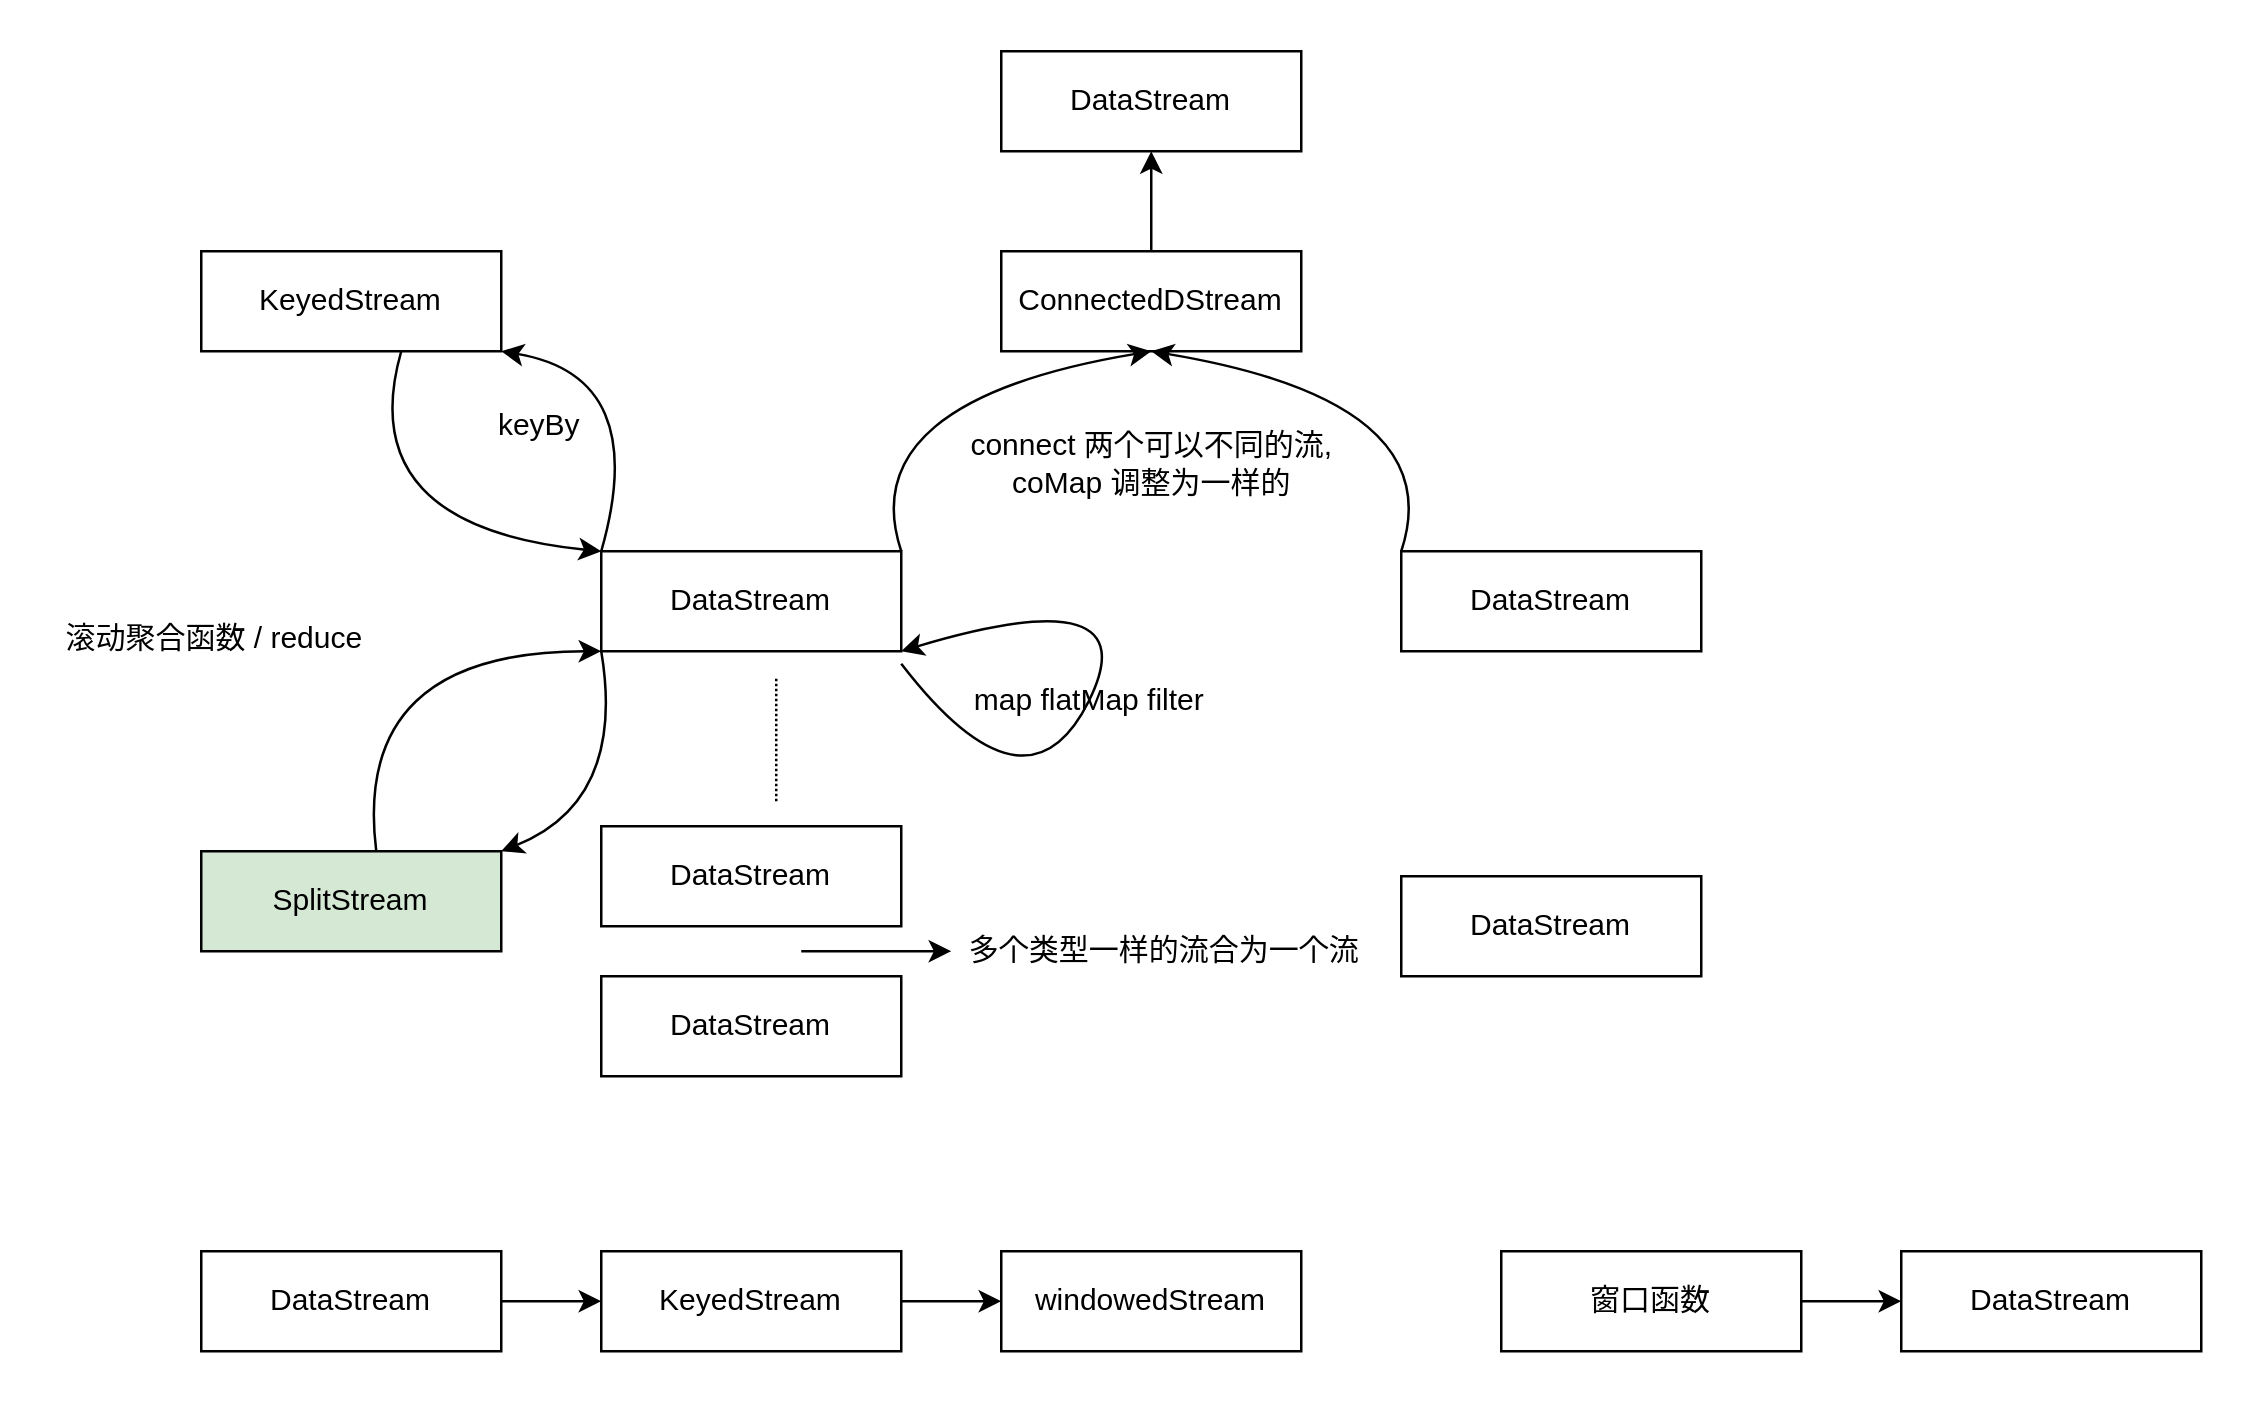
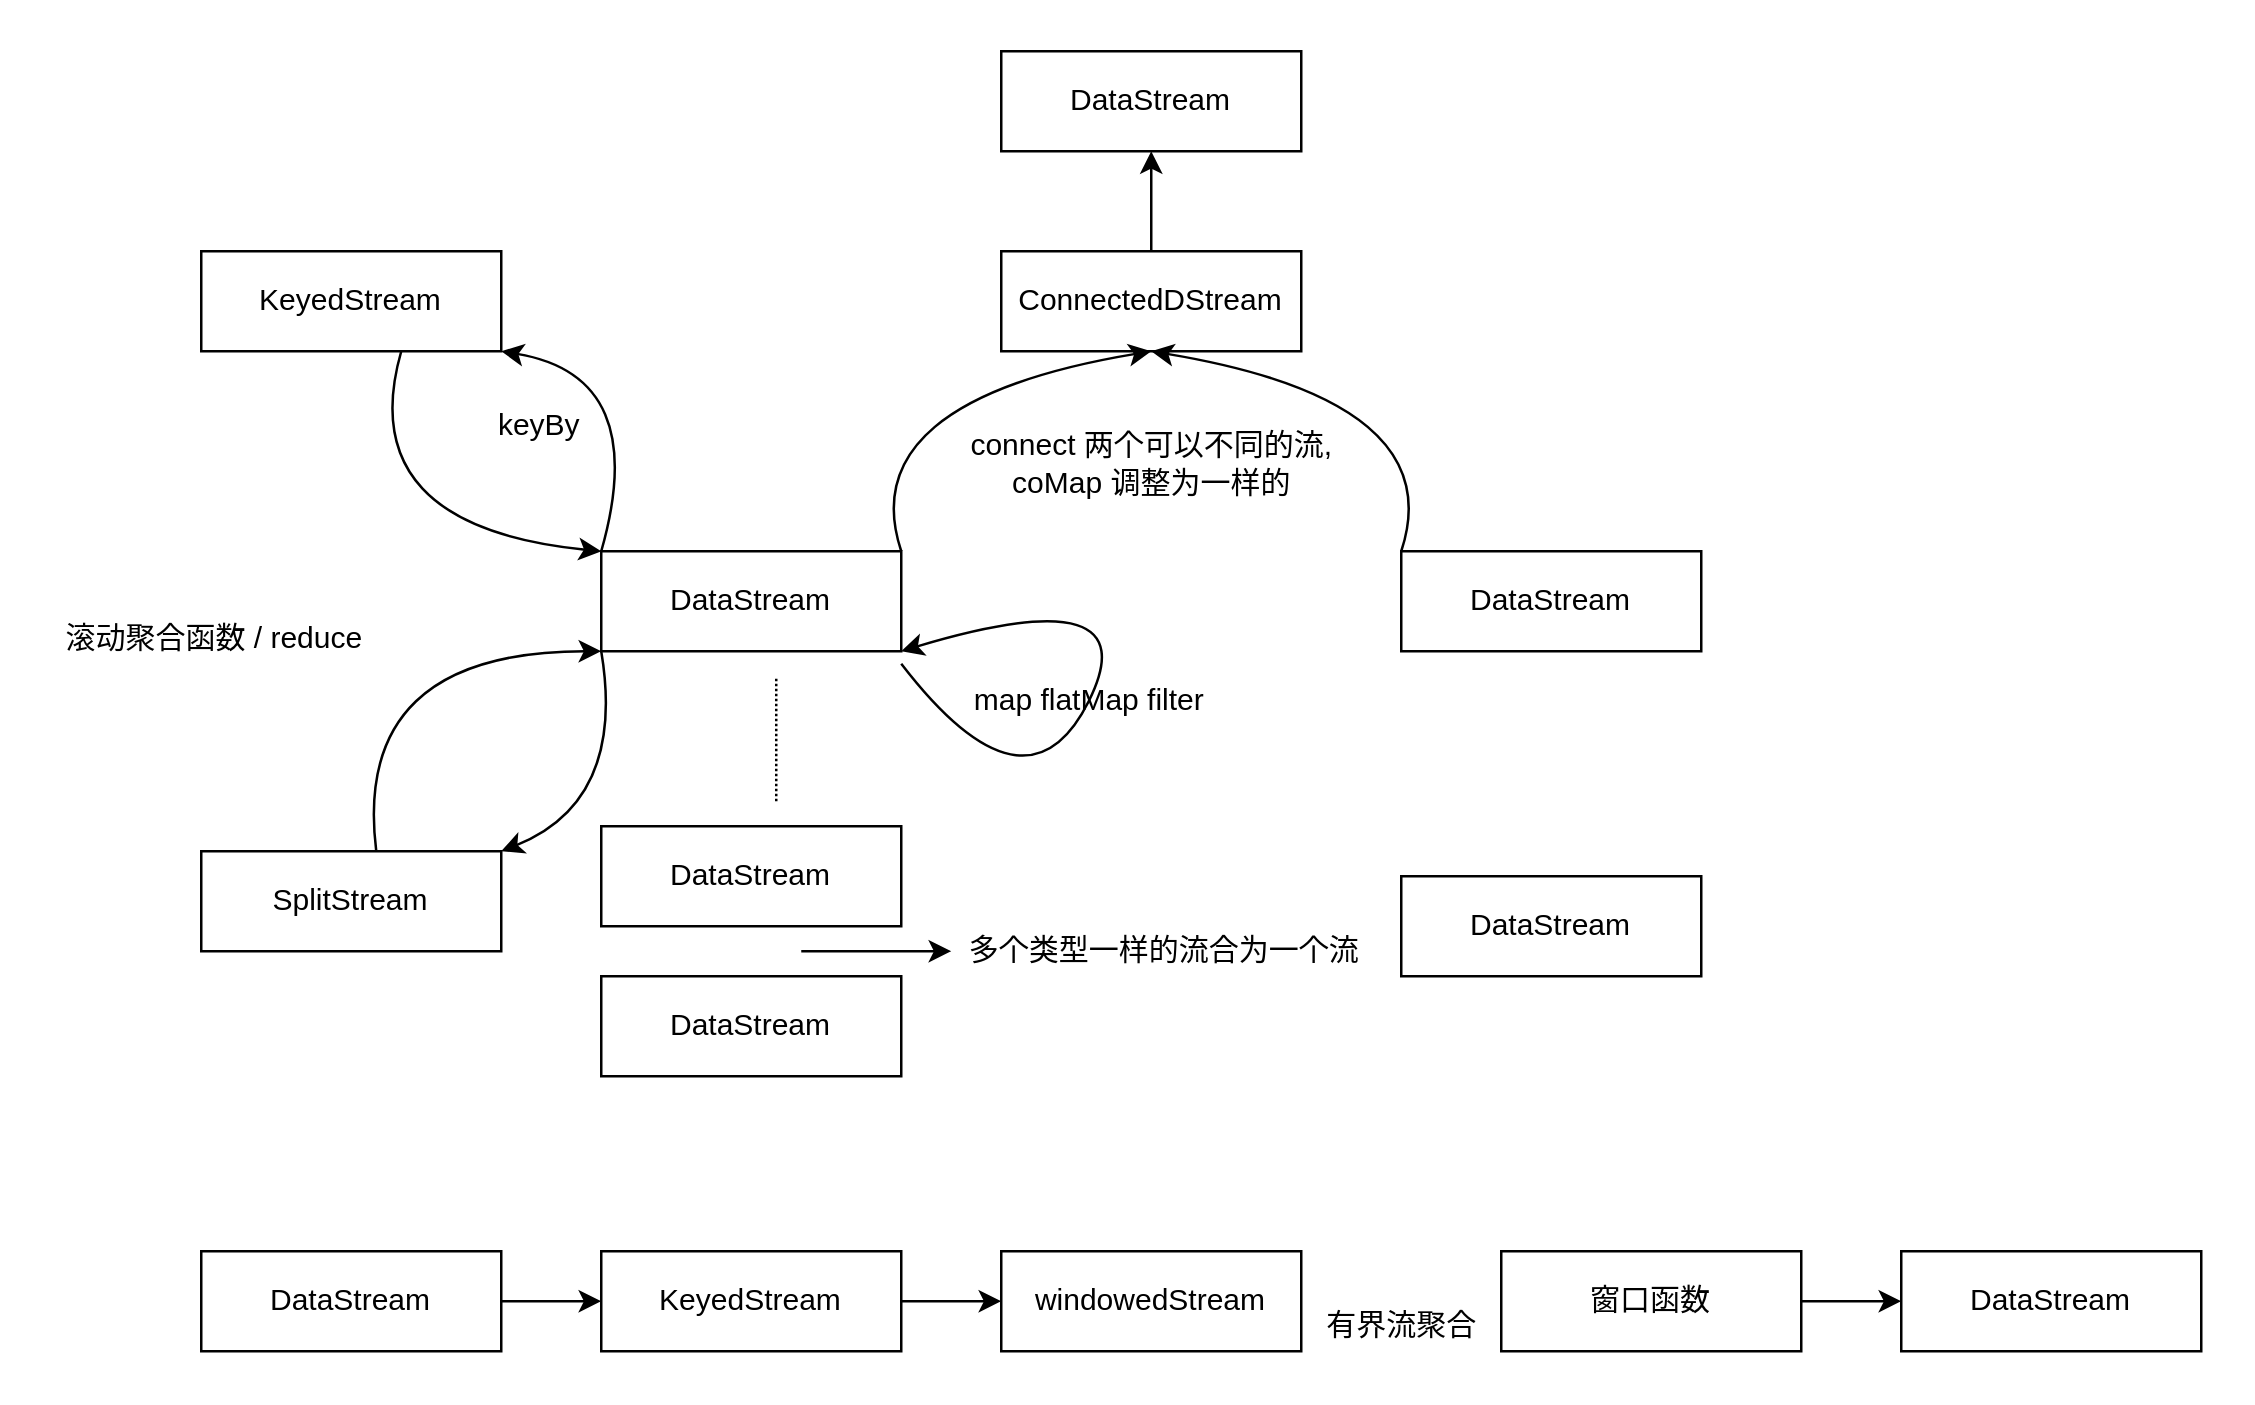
node "SplitStream": fillcolor #d5e8d4 -> #ffffff
node "有界流聚合": added
